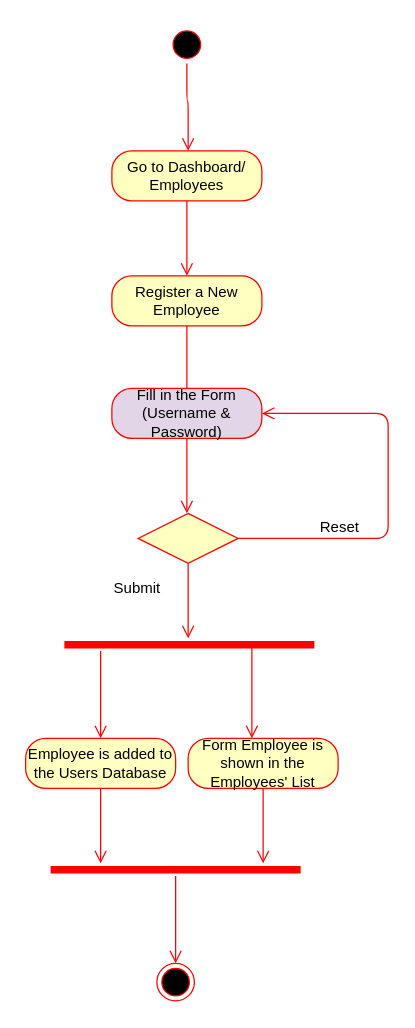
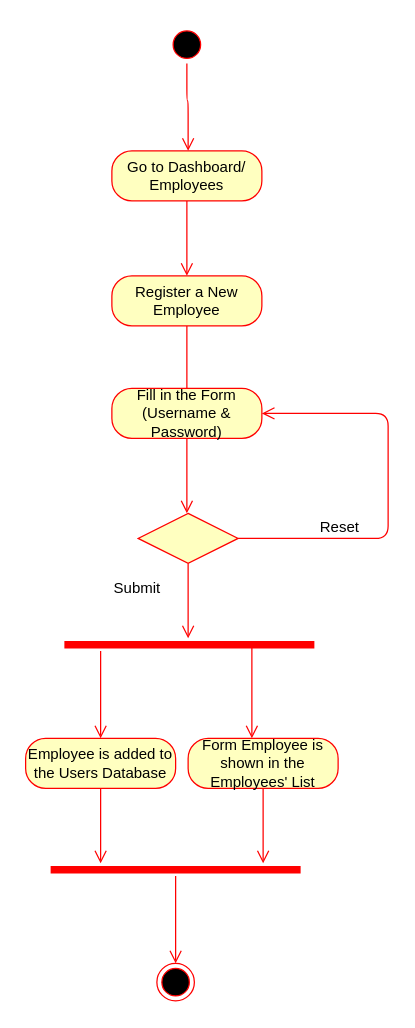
node "Fill in the Form (Username & Password)": fillcolor #e1d5e7 -> #ffffc0
